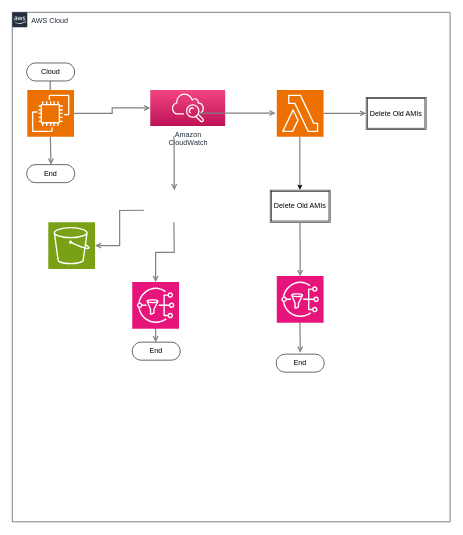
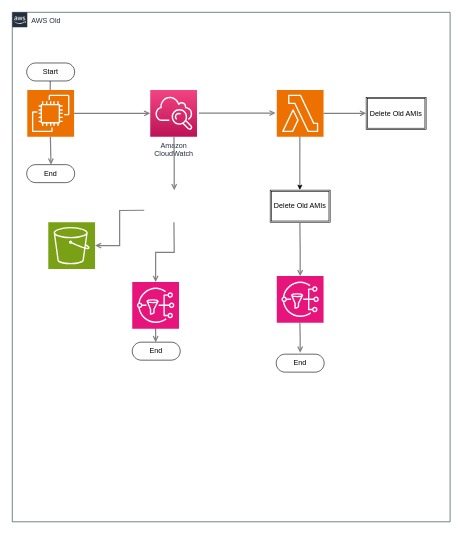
node "AWS Cloud": label "AWS Cloud" -> "AWS Old"
node "Cloud": label "Cloud" -> "Start"
node "Amazon CloudWatch": size 75x36 -> 47x47
